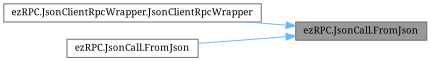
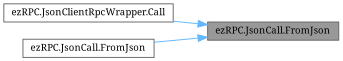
node "ezRPC.JsonClientRpcWrapper.JsonClientRpcWrapper": label "ezRPC.JsonClientRpcWrapper.JsonClientRpcWrapper" -> "ezRPC.JsonClientRpcWrapper.Call"
